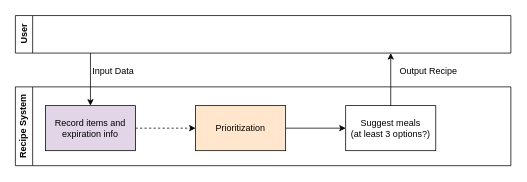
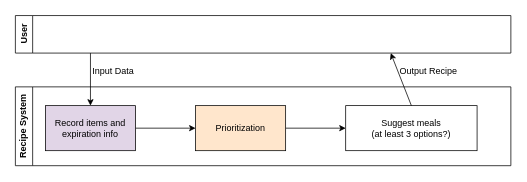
edge "Record items and expiration info" -> "Prioritization": style dashed -> solid
node "Suggest meals (at least 3 options?)": size 90x45 -> 131x45
